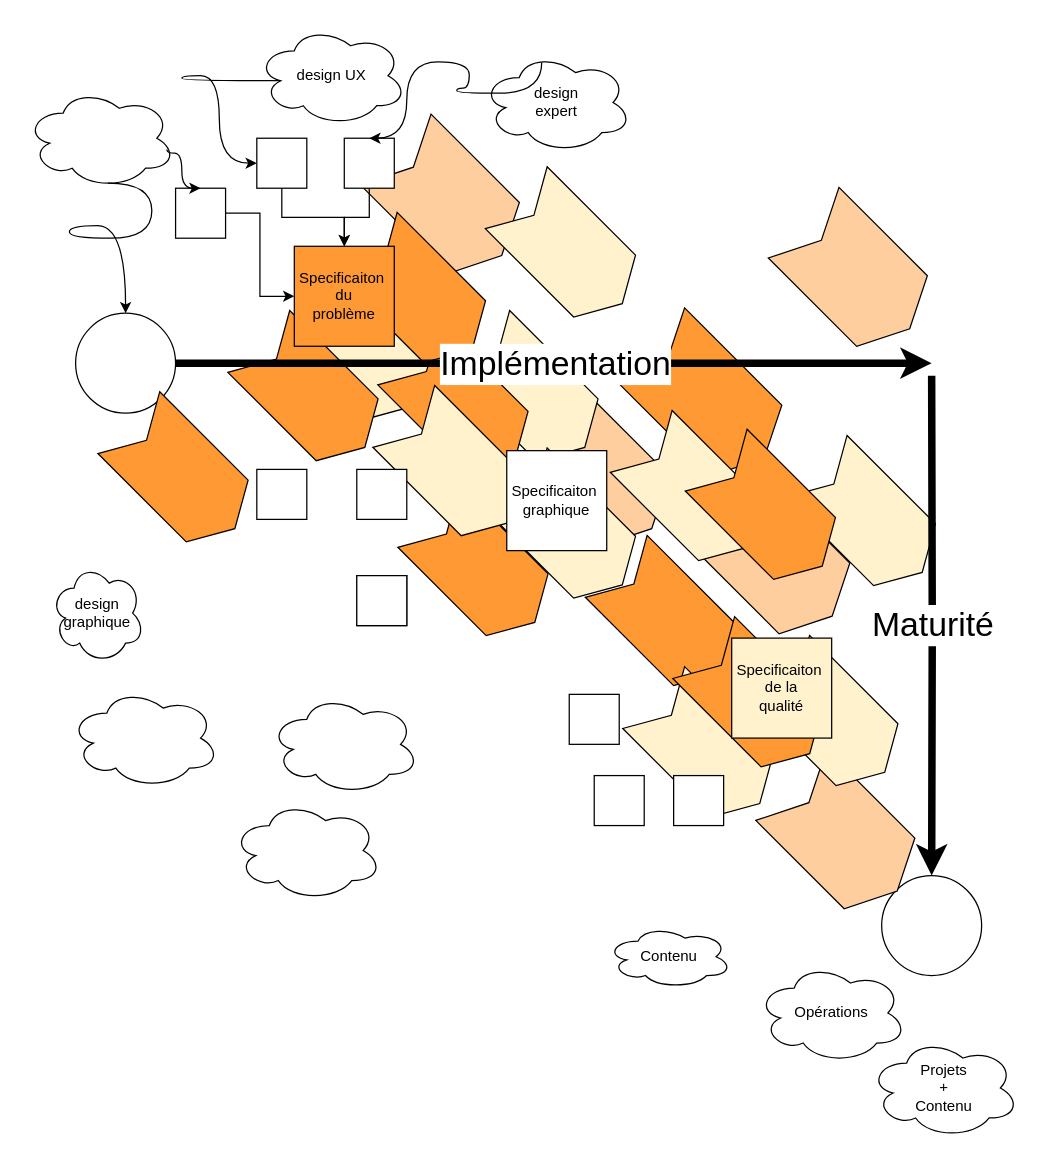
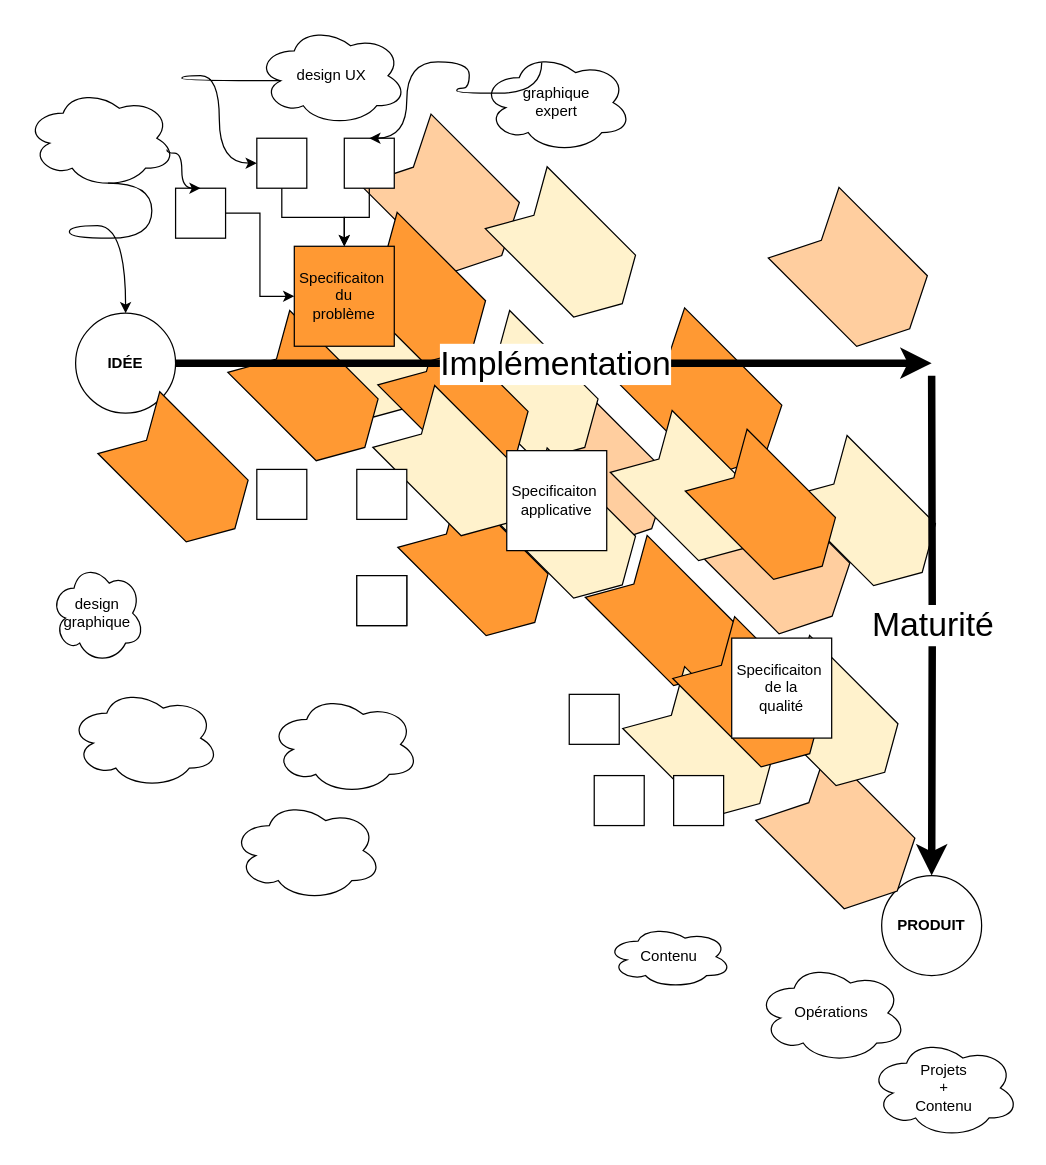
node "design expert": label "design expert" -> "graphique expert"
node "IDÉE": added
node "Specificaiton graphique": label "Specificaiton graphique" -> "Specificaiton applicative"
node "Specificaiton de la qualité": fillcolor #fff2cc -> #ffffff
node "PRODUIT": added
